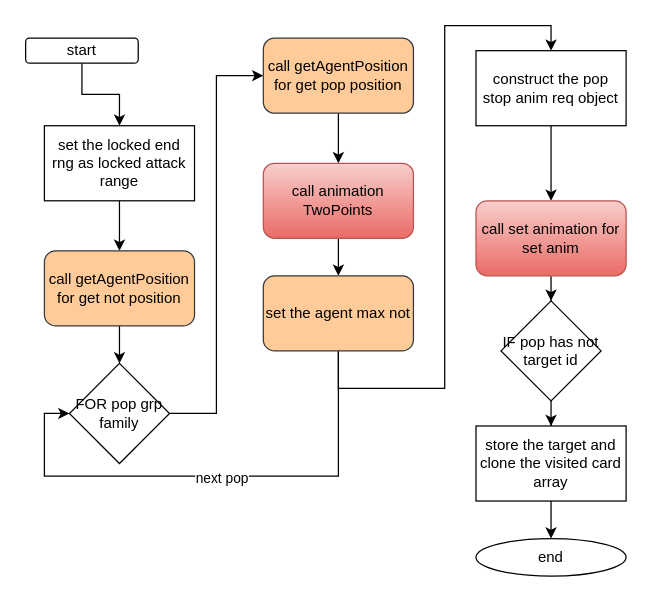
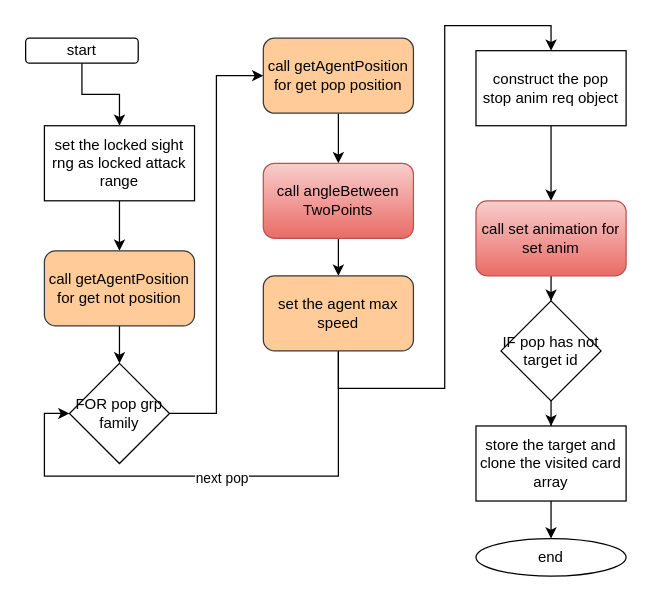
node "set the locked end rng as locked attack range": label "set the locked end rng as locked attack range" -> "set the locked sight rng as locked attack range"
node "call animation TwoPoints": label "call animation TwoPoints" -> "call angleBetween TwoPoints"
node "set the agent max not": label "set the agent max not" -> "set the agent max speed"
